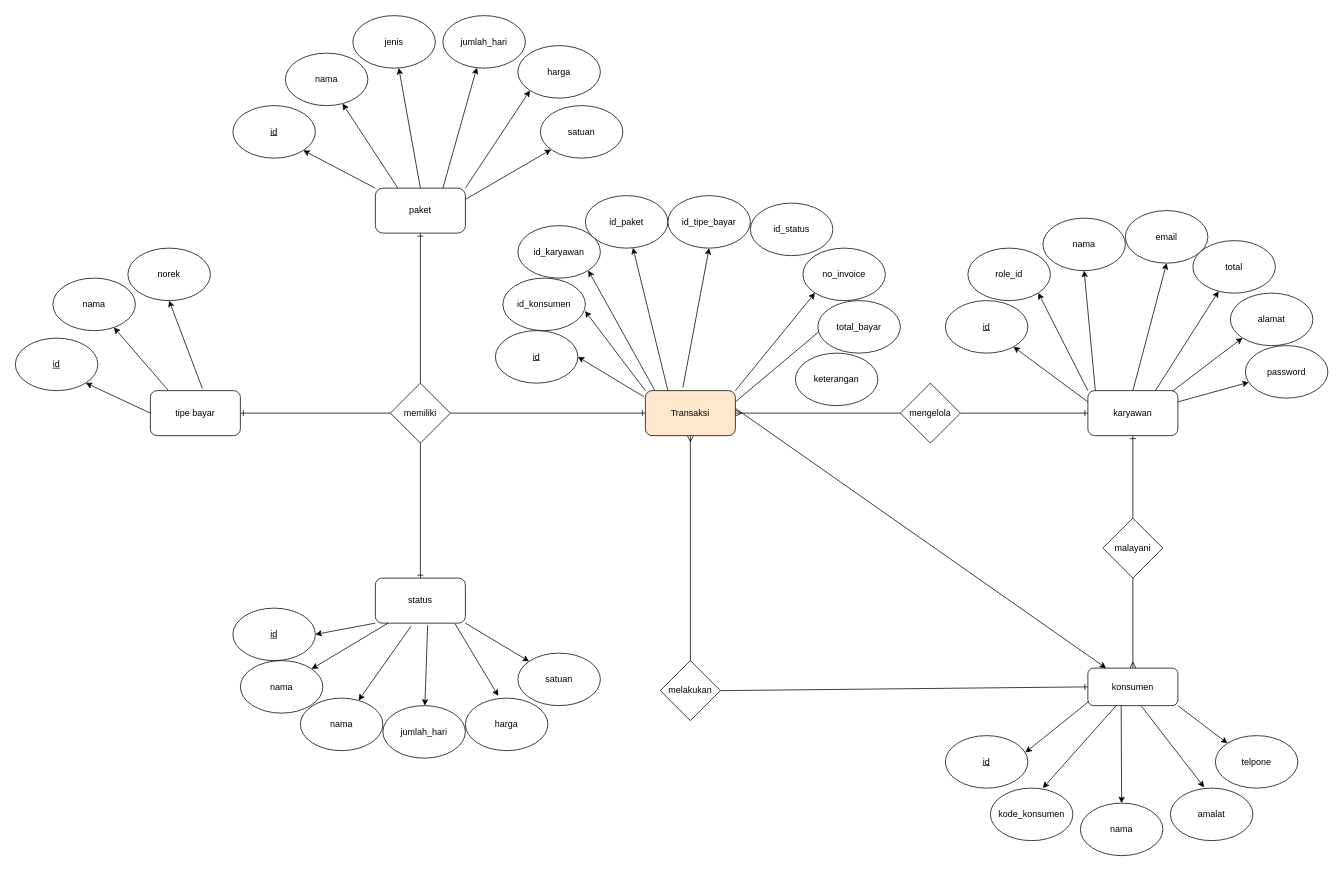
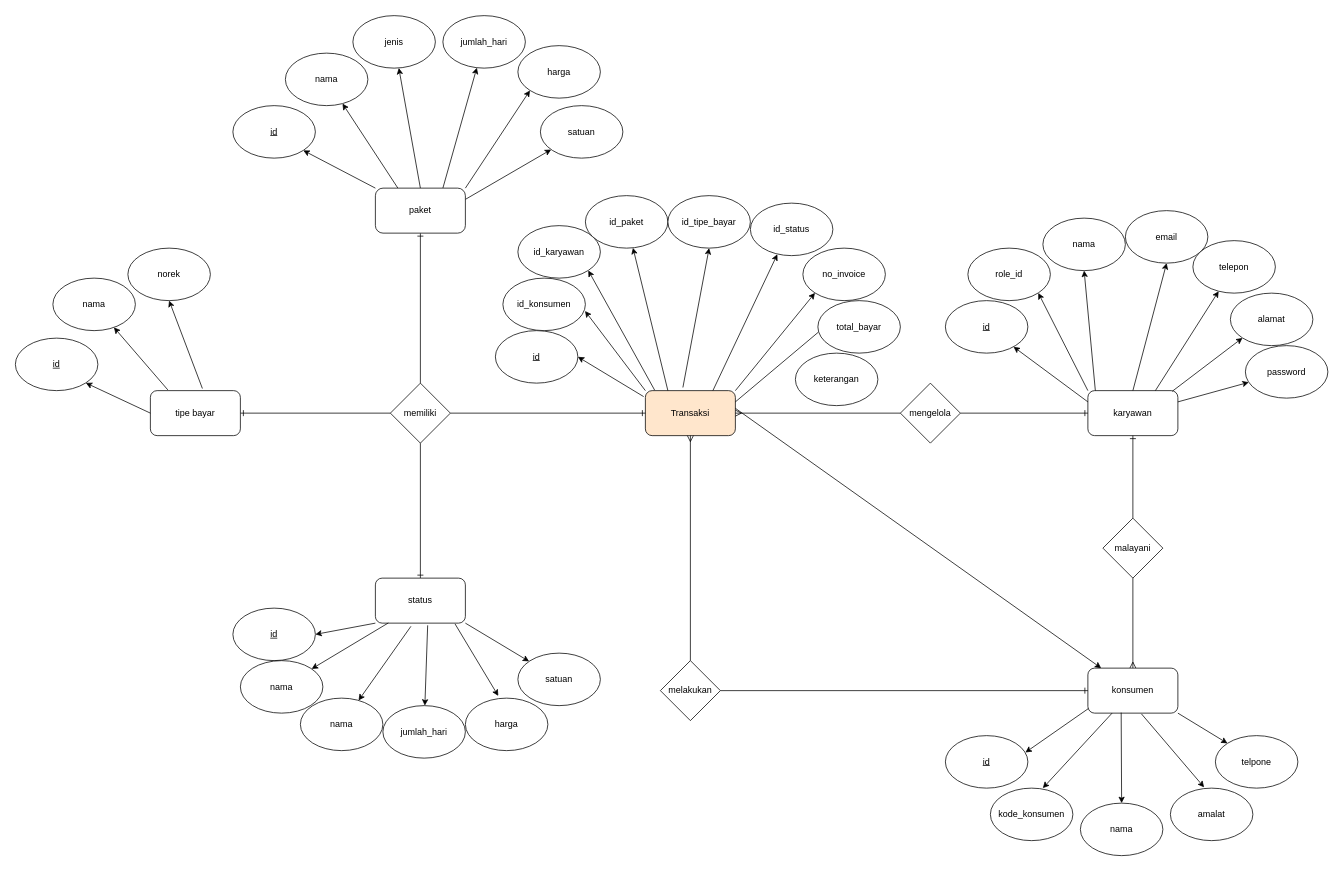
node "total": label "total" -> "telepon"
edge "Transaksi" -> "id_status": added
node "konsumen": size 90x38 -> 90x45
